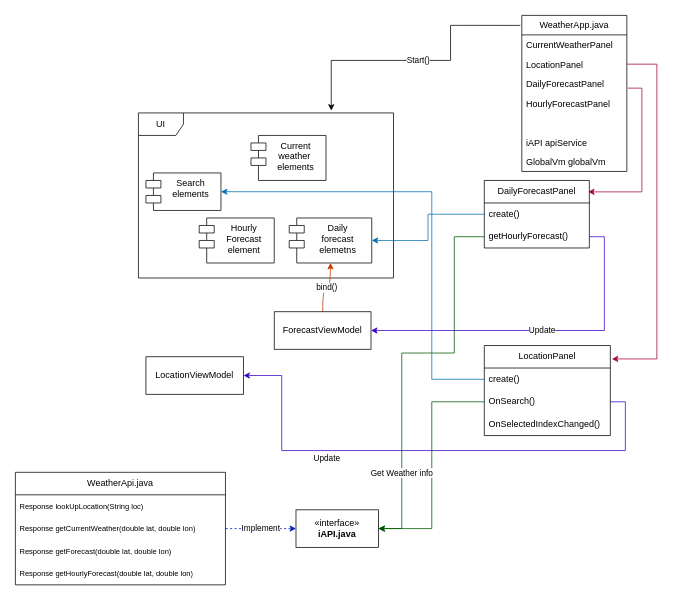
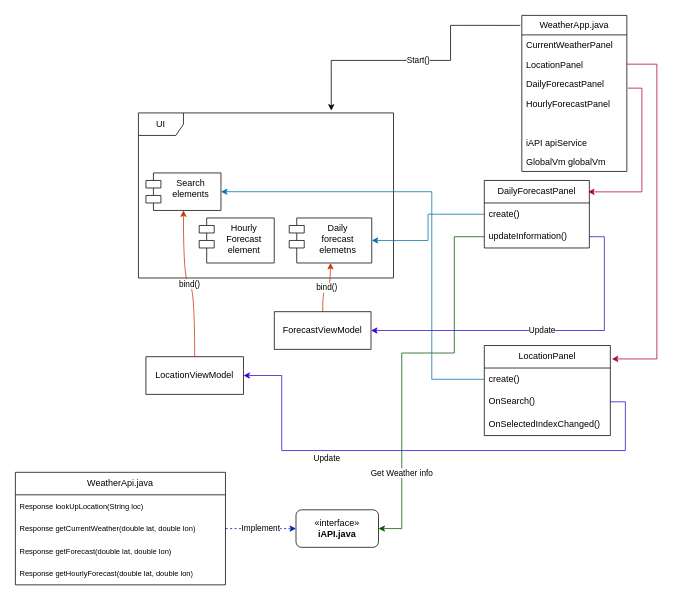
node "Current weather elements": removed
node "getHourlyForecast()": label "getHourlyForecast()" -> "updateInformation()"
edge "LocationViewModel" -> "Search elements": added, label "bind()"
edge "OnSearch()" -> "«interface» iAPI.java": removed
node "«interface» iAPI.java": shape rectangle -> rounded rectangle
